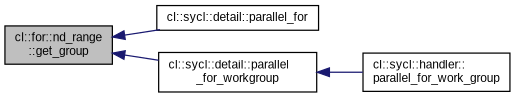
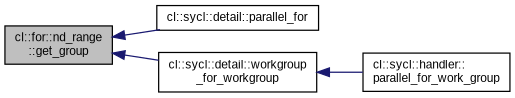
node "cl::sycl::detail::parallel _for_workgroup": label "cl::sycl::detail::parallel _for_workgroup" -> "cl::sycl::detail::workgroup _for_workgroup"
